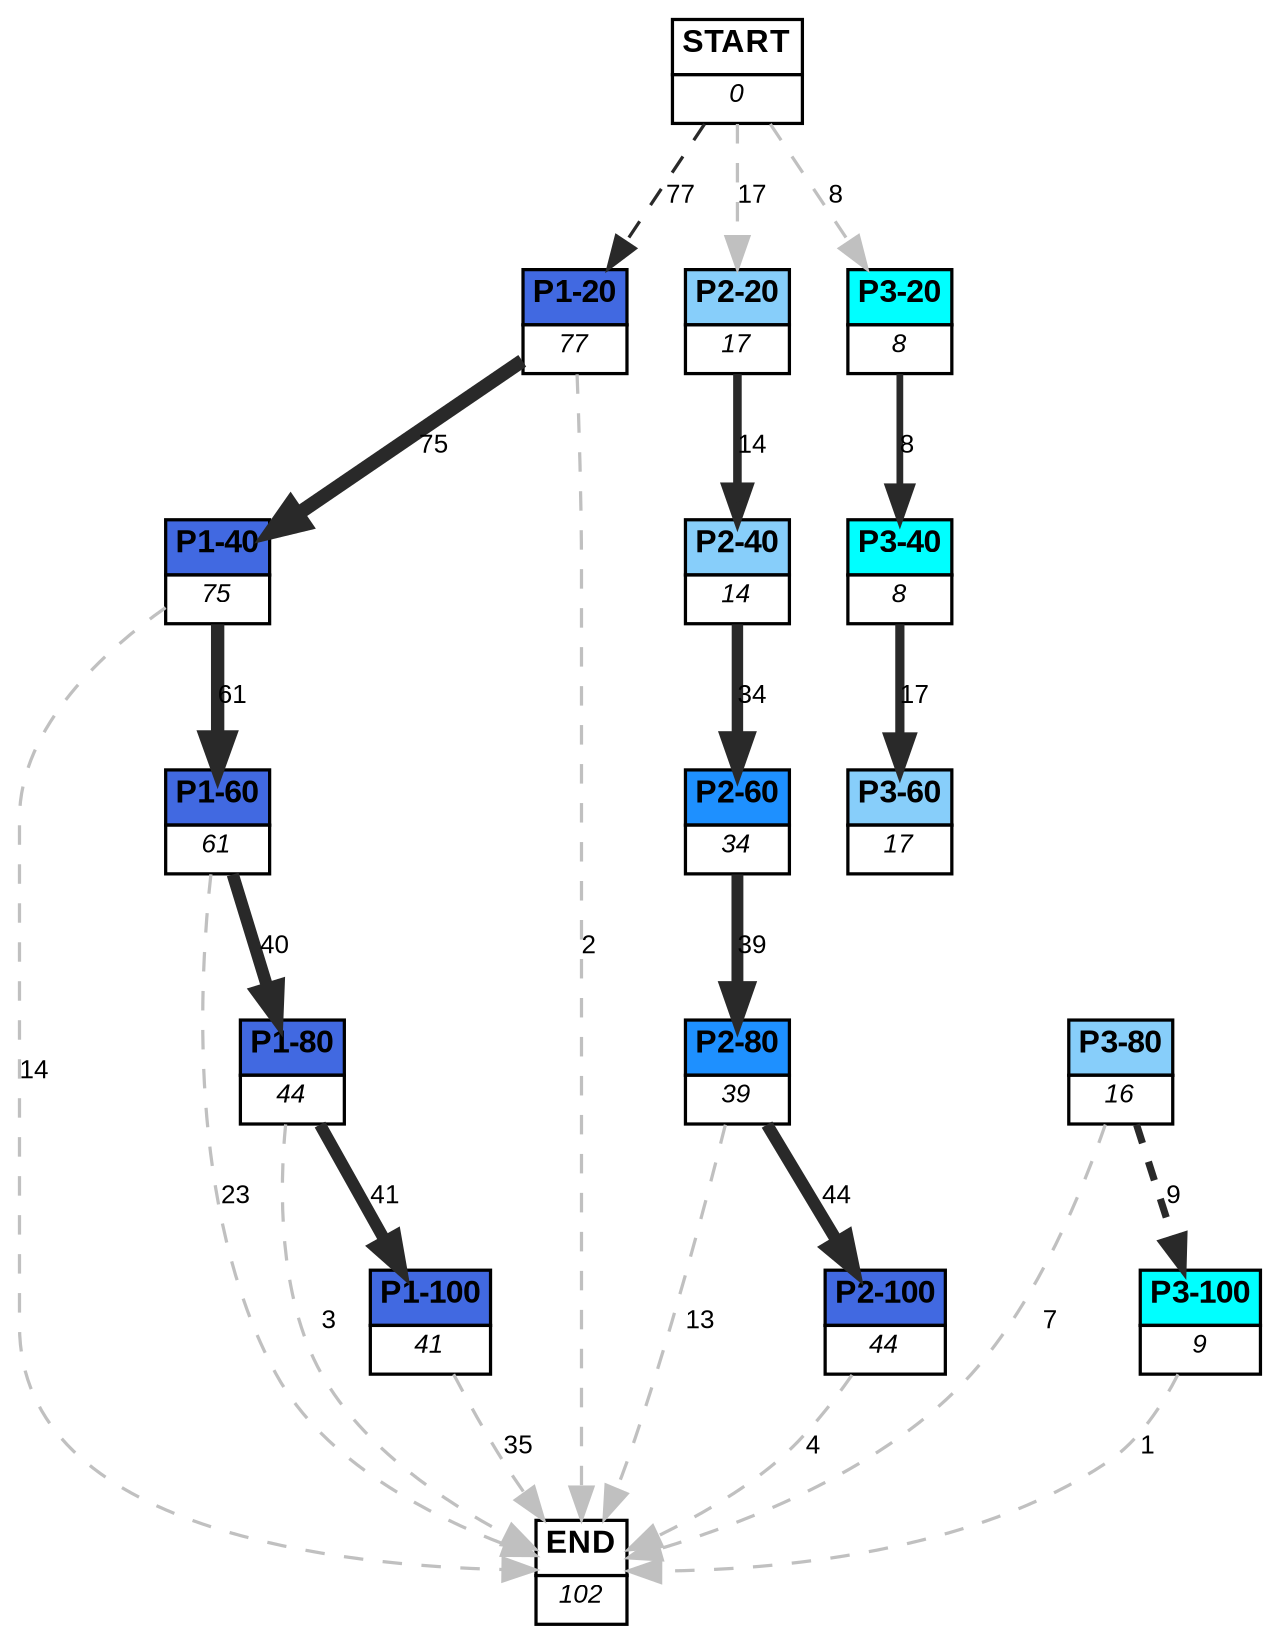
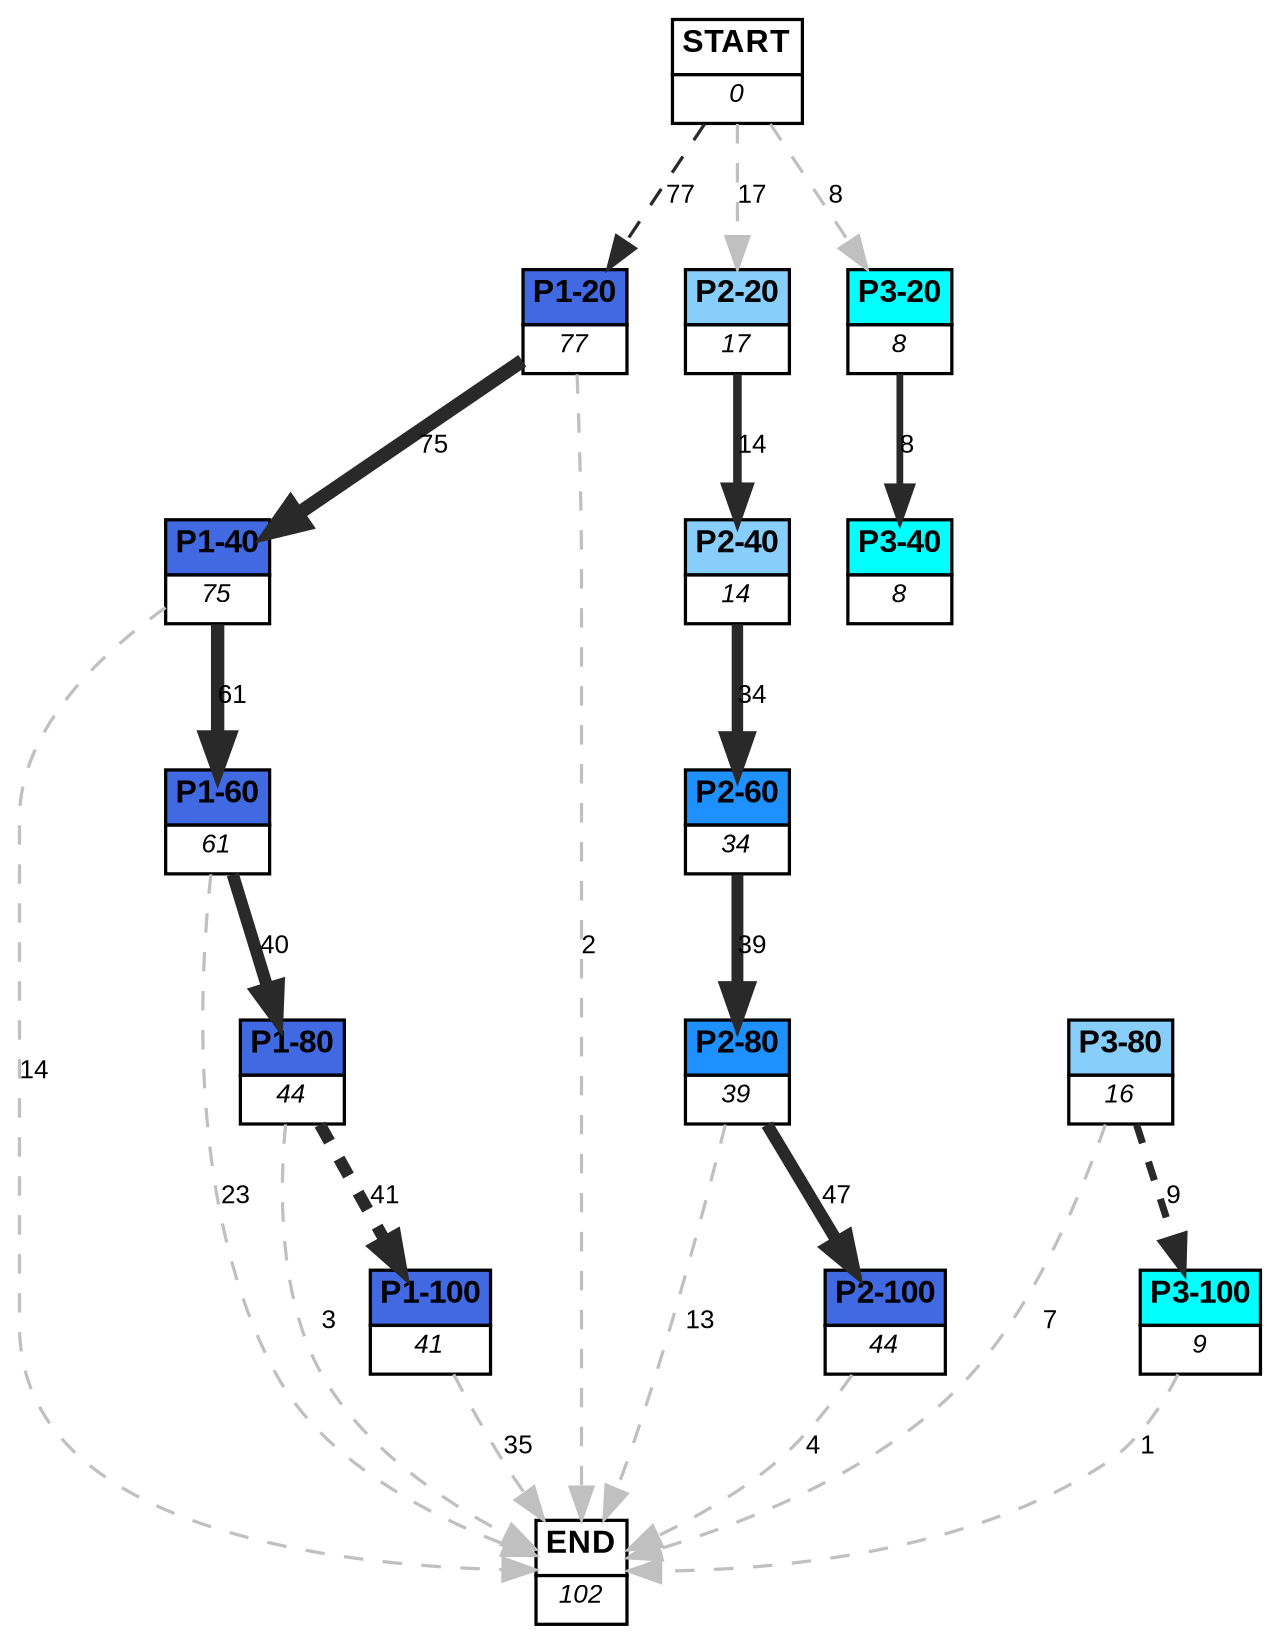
node "P3-60": removed
edge "P1-80" -> "P1-100": style solid -> dashed
edge "P2-80" -> "P2-100": label "44" -> "47"
